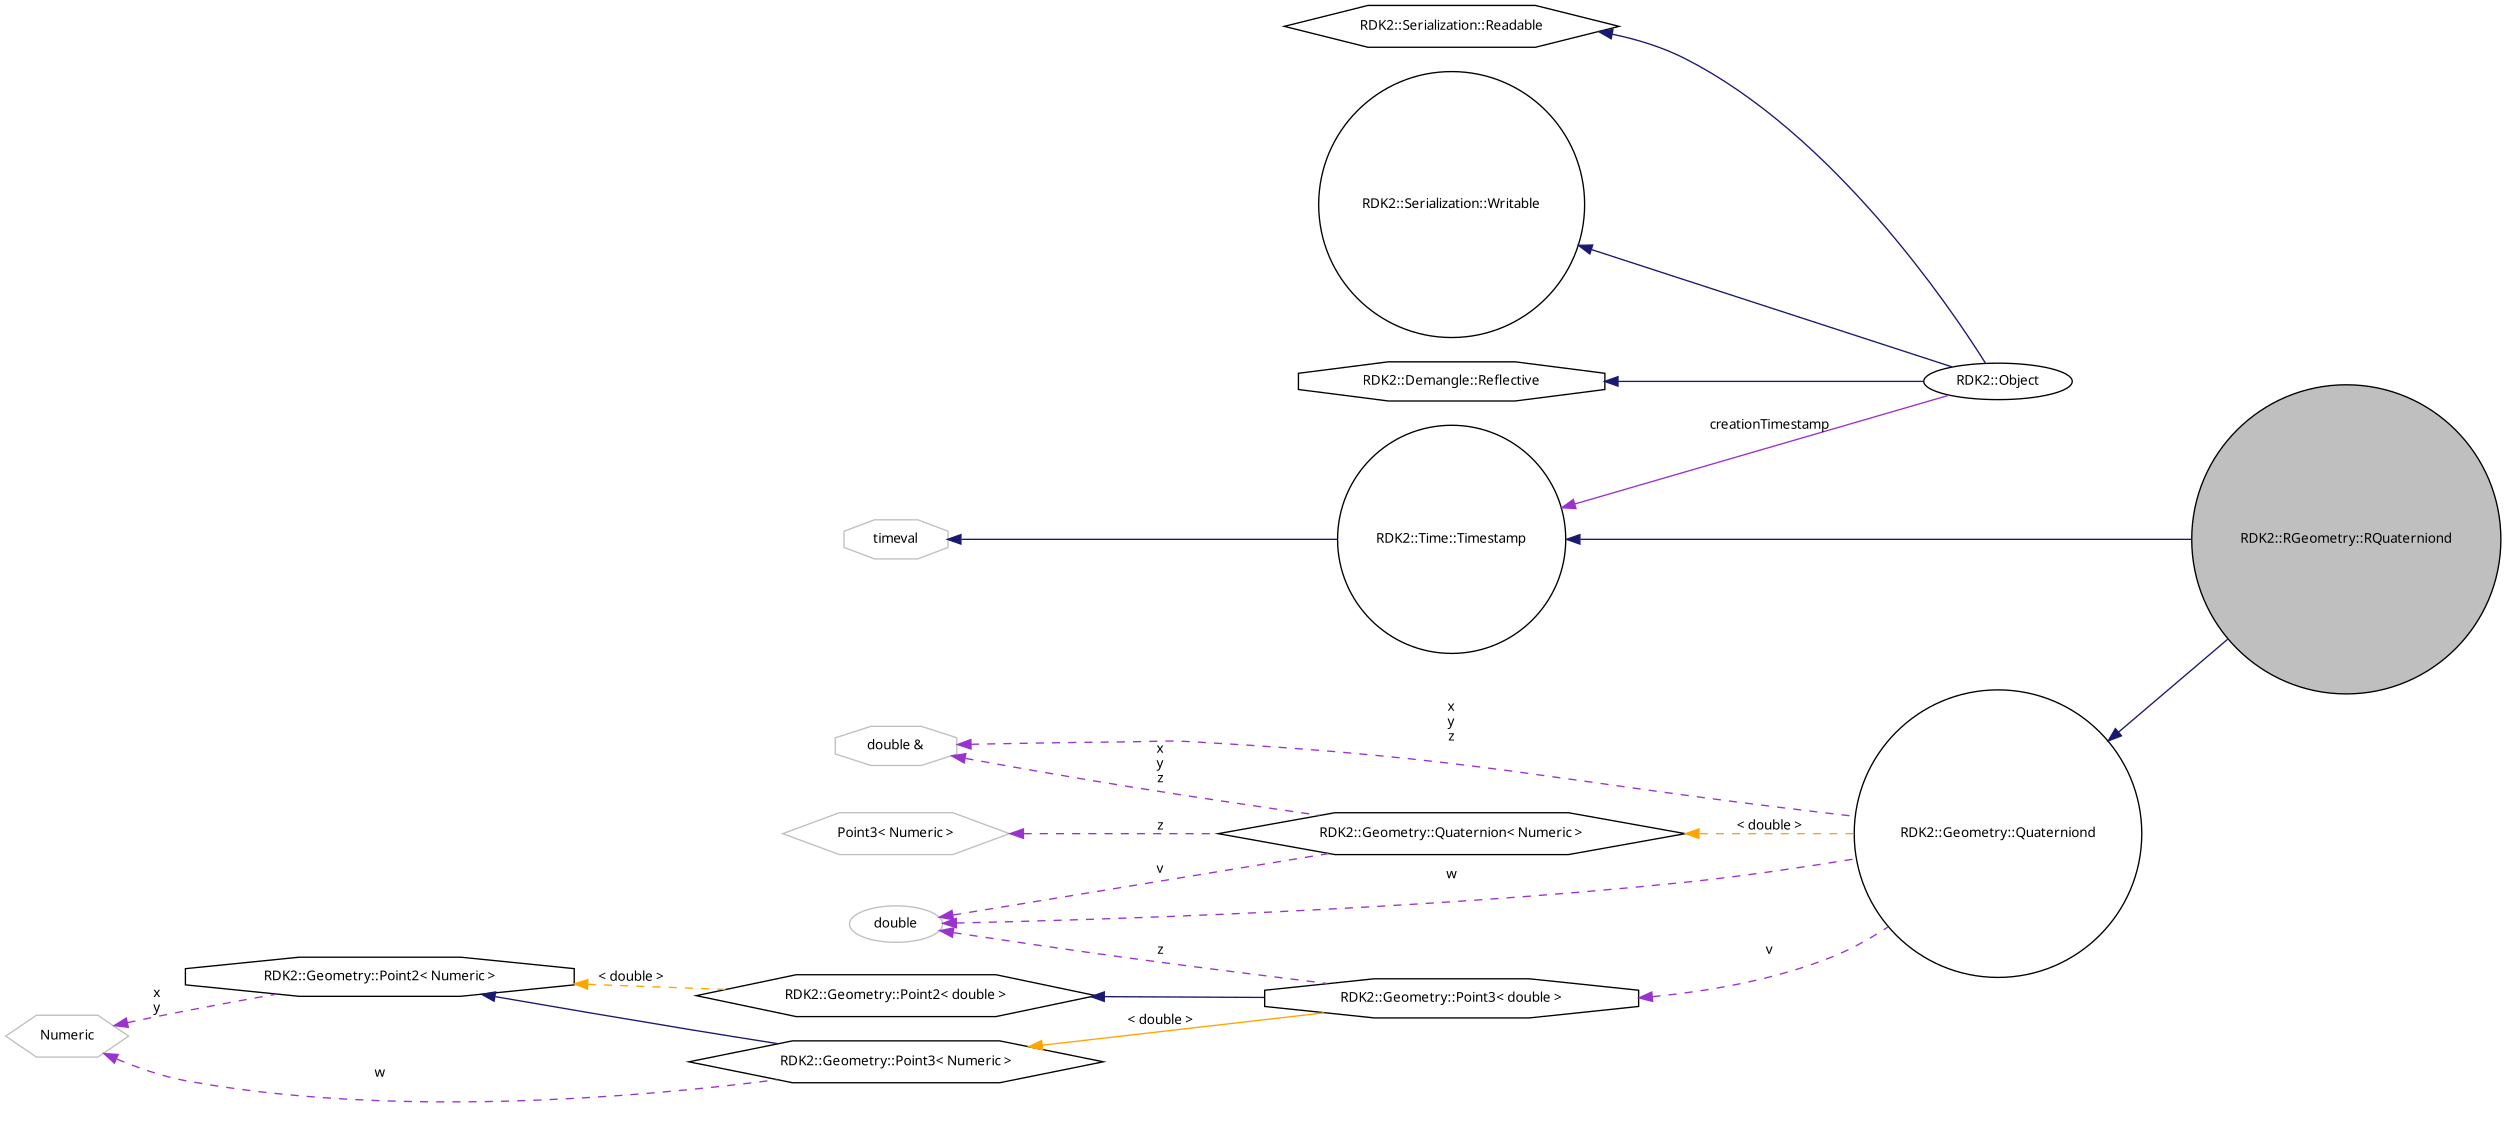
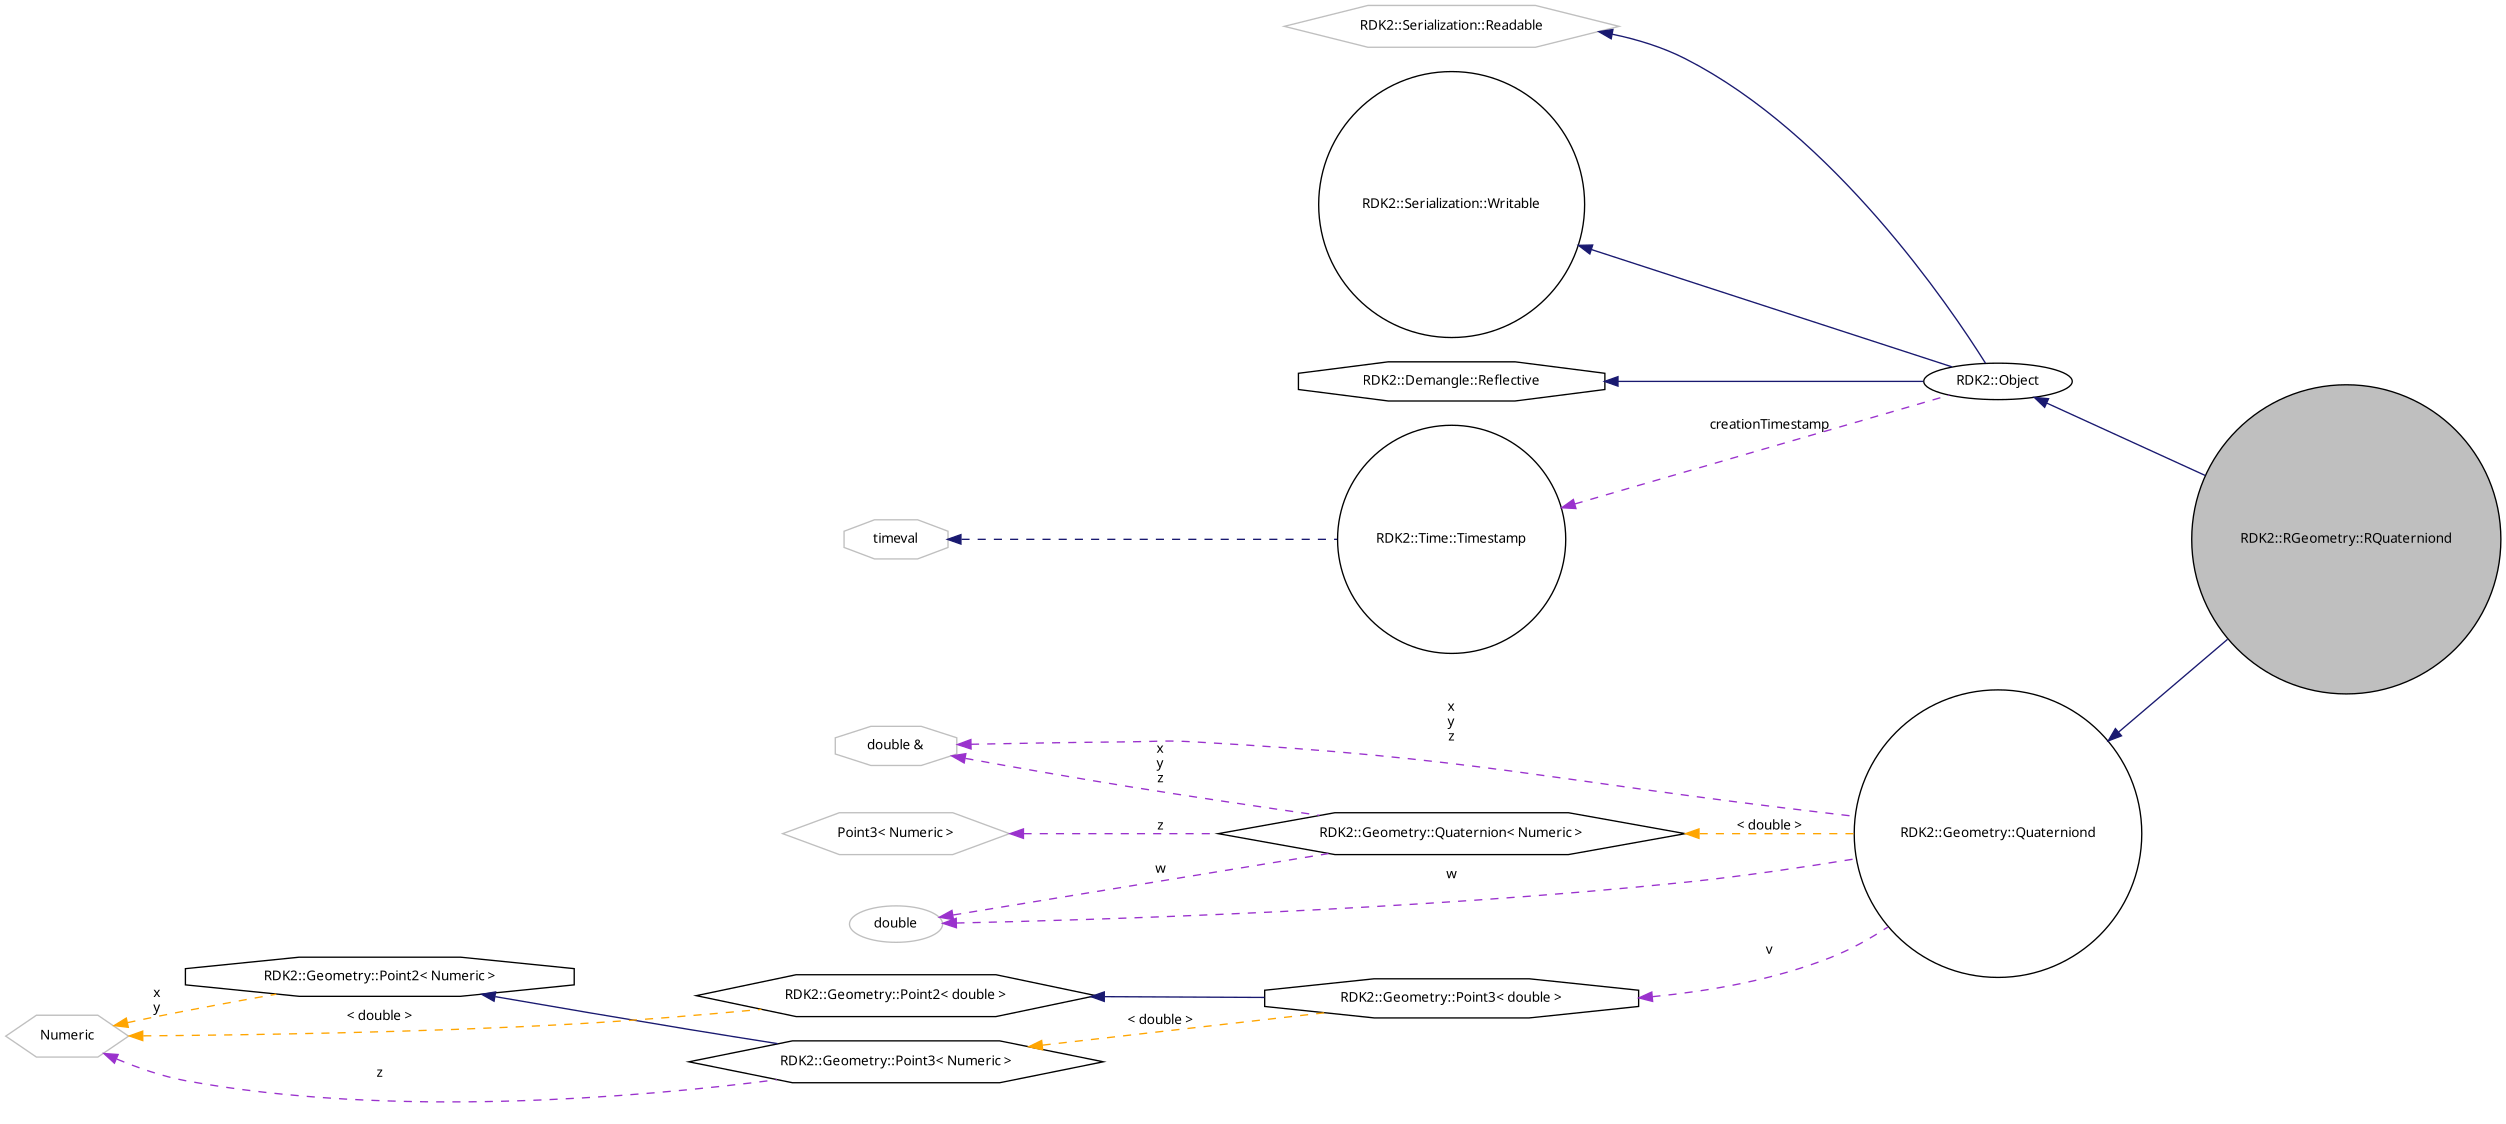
node "RDK2::Serialization::Readable": color black -> grey75
edge "RDK2::Object" -> "RDK2::Time::Timestamp": style solid -> dashed
edge "RDK2::Time::Timestamp" -> "timeval": style solid -> dashed
edge "RDK2::RGeometry::RQuaterniond" -> "RDK2::Time::Timestamp": now "RDK2::RGeometry::RQuaterniond" -> "RDK2::Object"
edge "RDK2::Geometry::Quaternion< Numeric >" -> "double": label "v" -> "w"
edge "RDK2::Geometry::Point3< double >" -> "double": removed, label "z"
edge "RDK2::Geometry::Point2< double >" -> "RDK2::Geometry::Point2< Numeric >": now "RDK2::Geometry::Point2< double >" -> "Numeric"
edge "RDK2::Geometry::Point2< Numeric >" -> "Numeric": color darkorchid3 -> orange
edge "RDK2::Geometry::Point3< double >" -> "RDK2::Geometry::Point3< Numeric >": style solid -> dashed
edge "RDK2::Geometry::Point3< Numeric >" -> "Numeric": label "w" -> "z"
